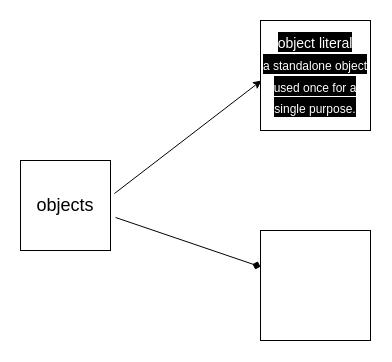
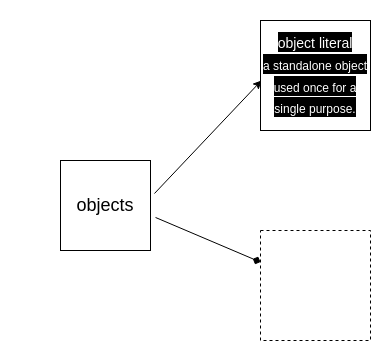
node "objects": moved (66, 206) -> (106, 206)
node "object class": style solid -> dashed
